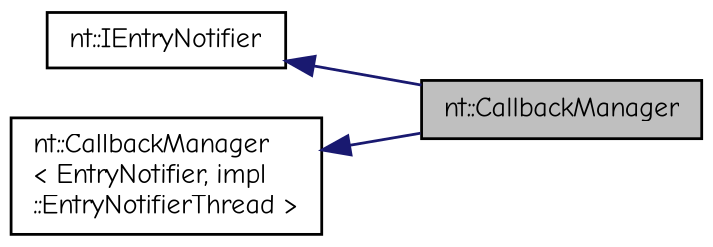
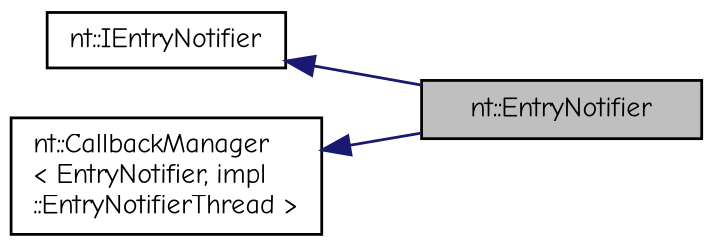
node "nt::CallbackManager": label "nt::CallbackManager" -> "nt::EntryNotifier"
